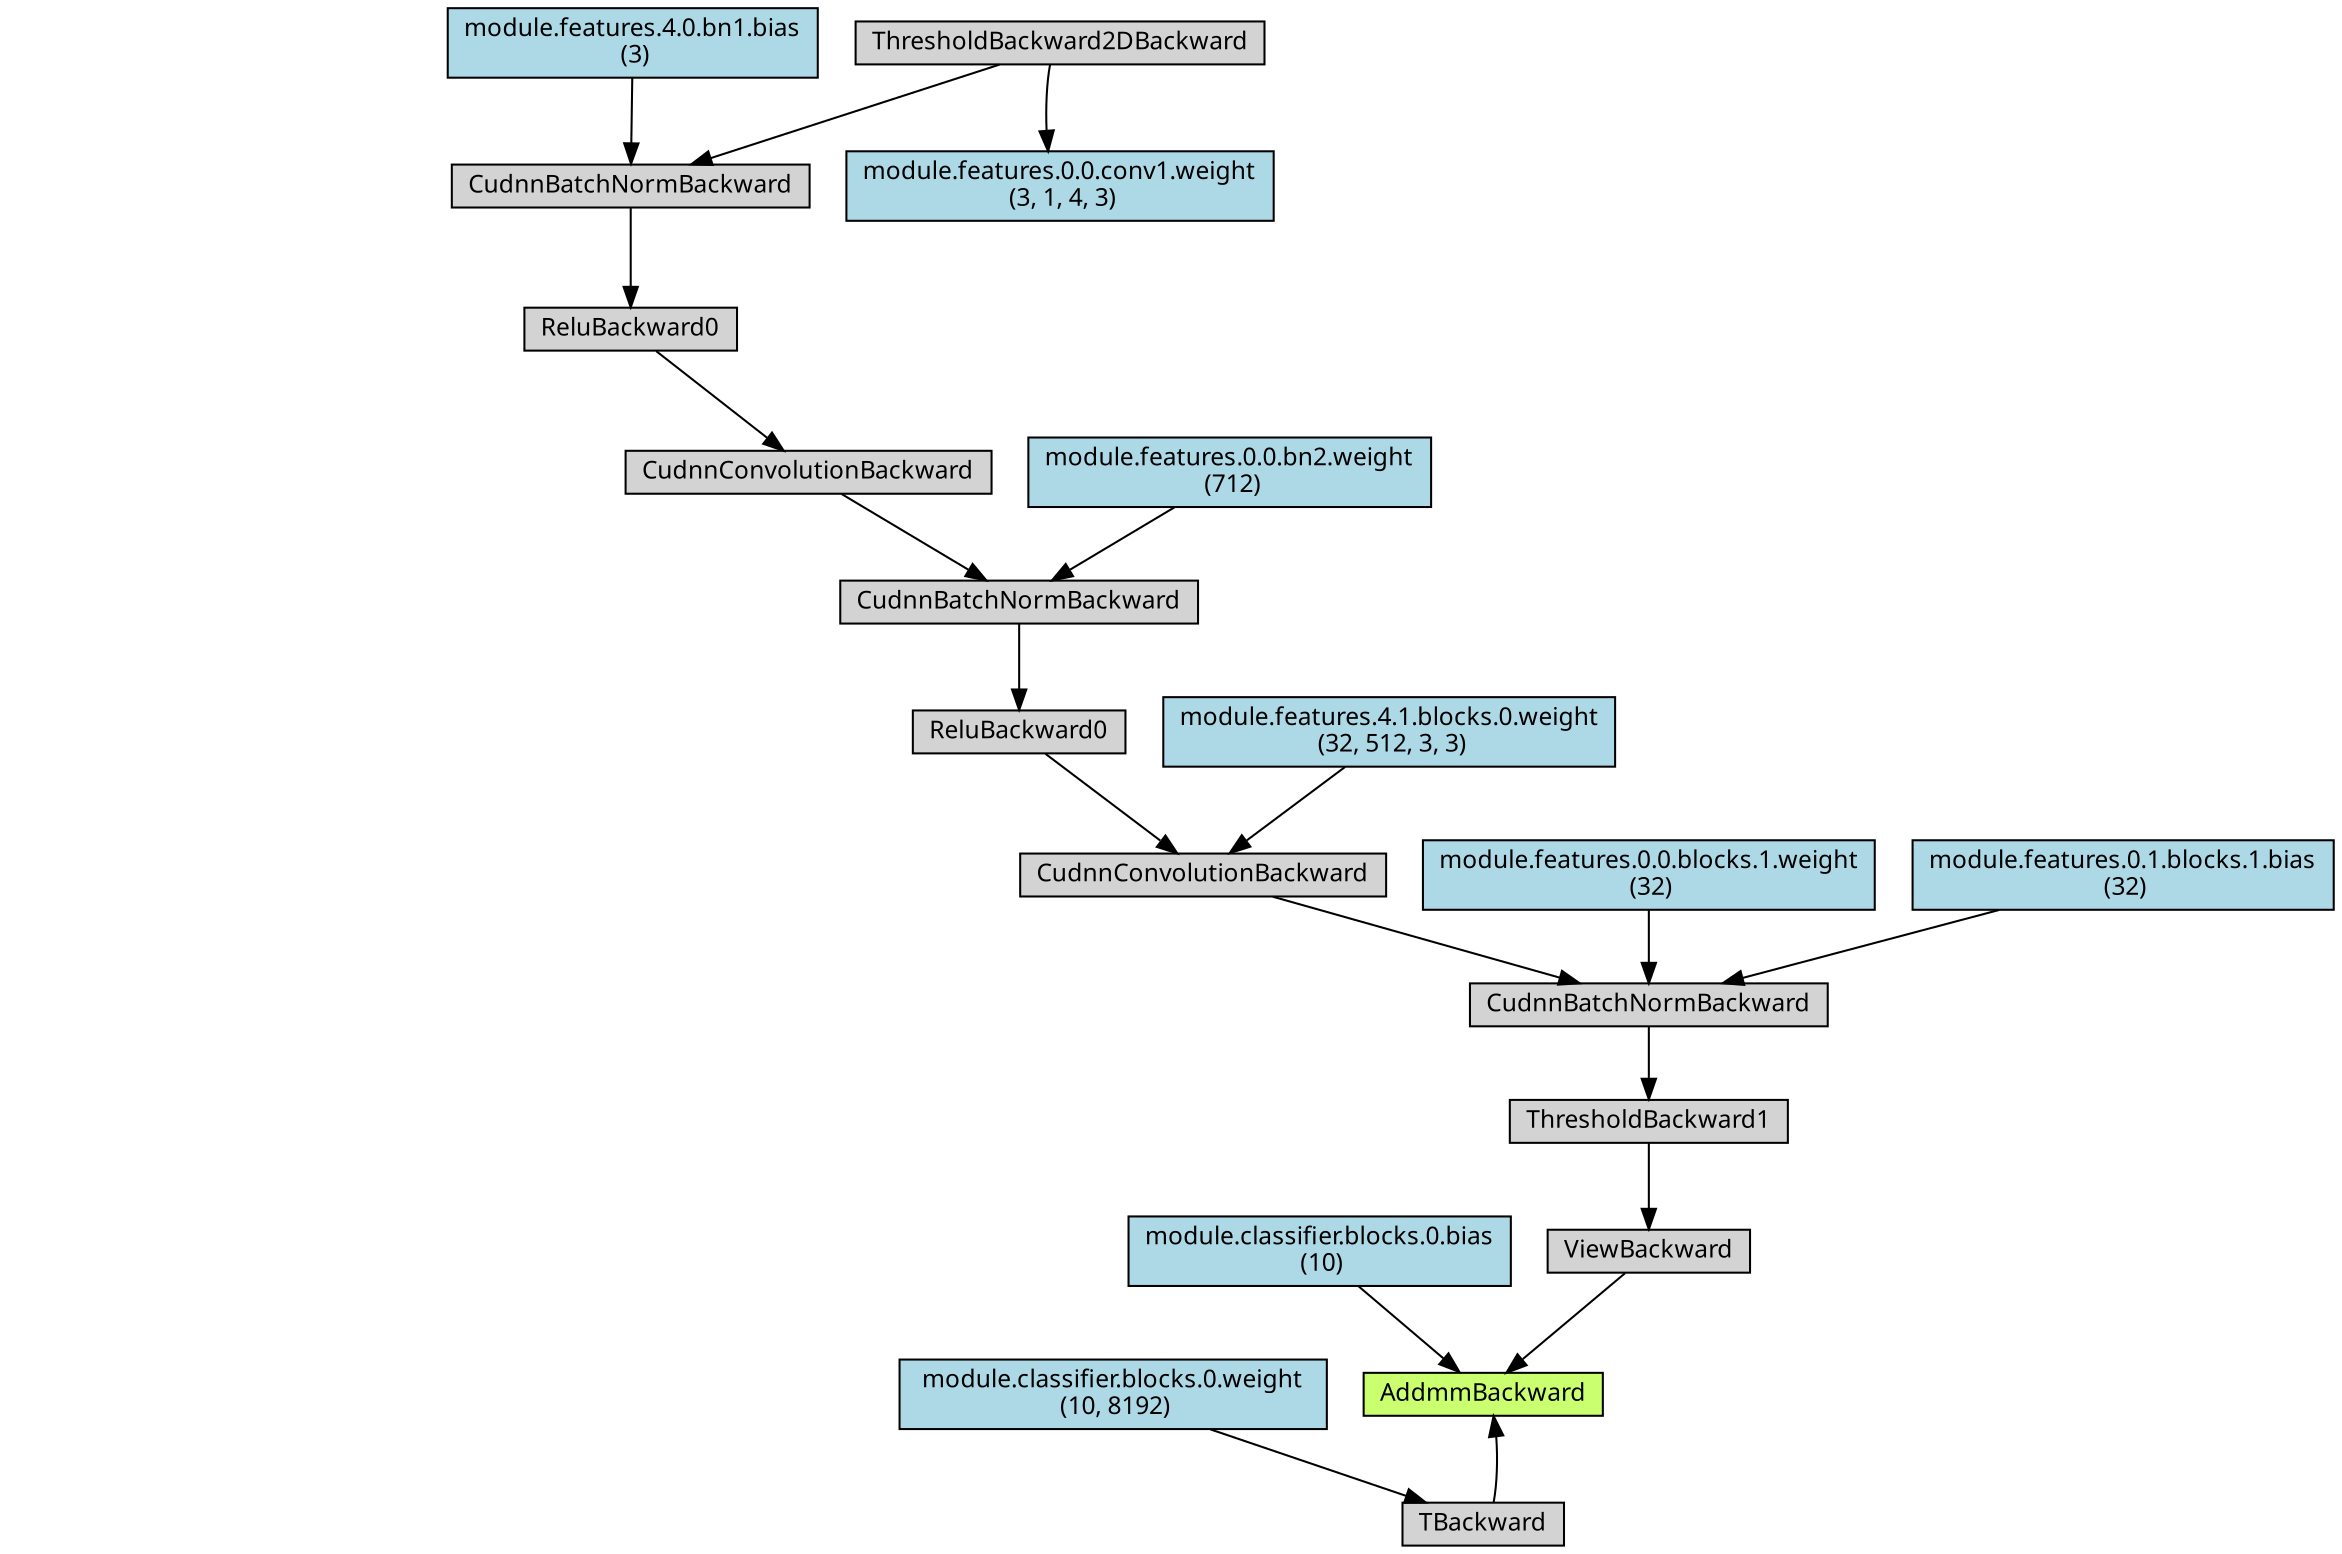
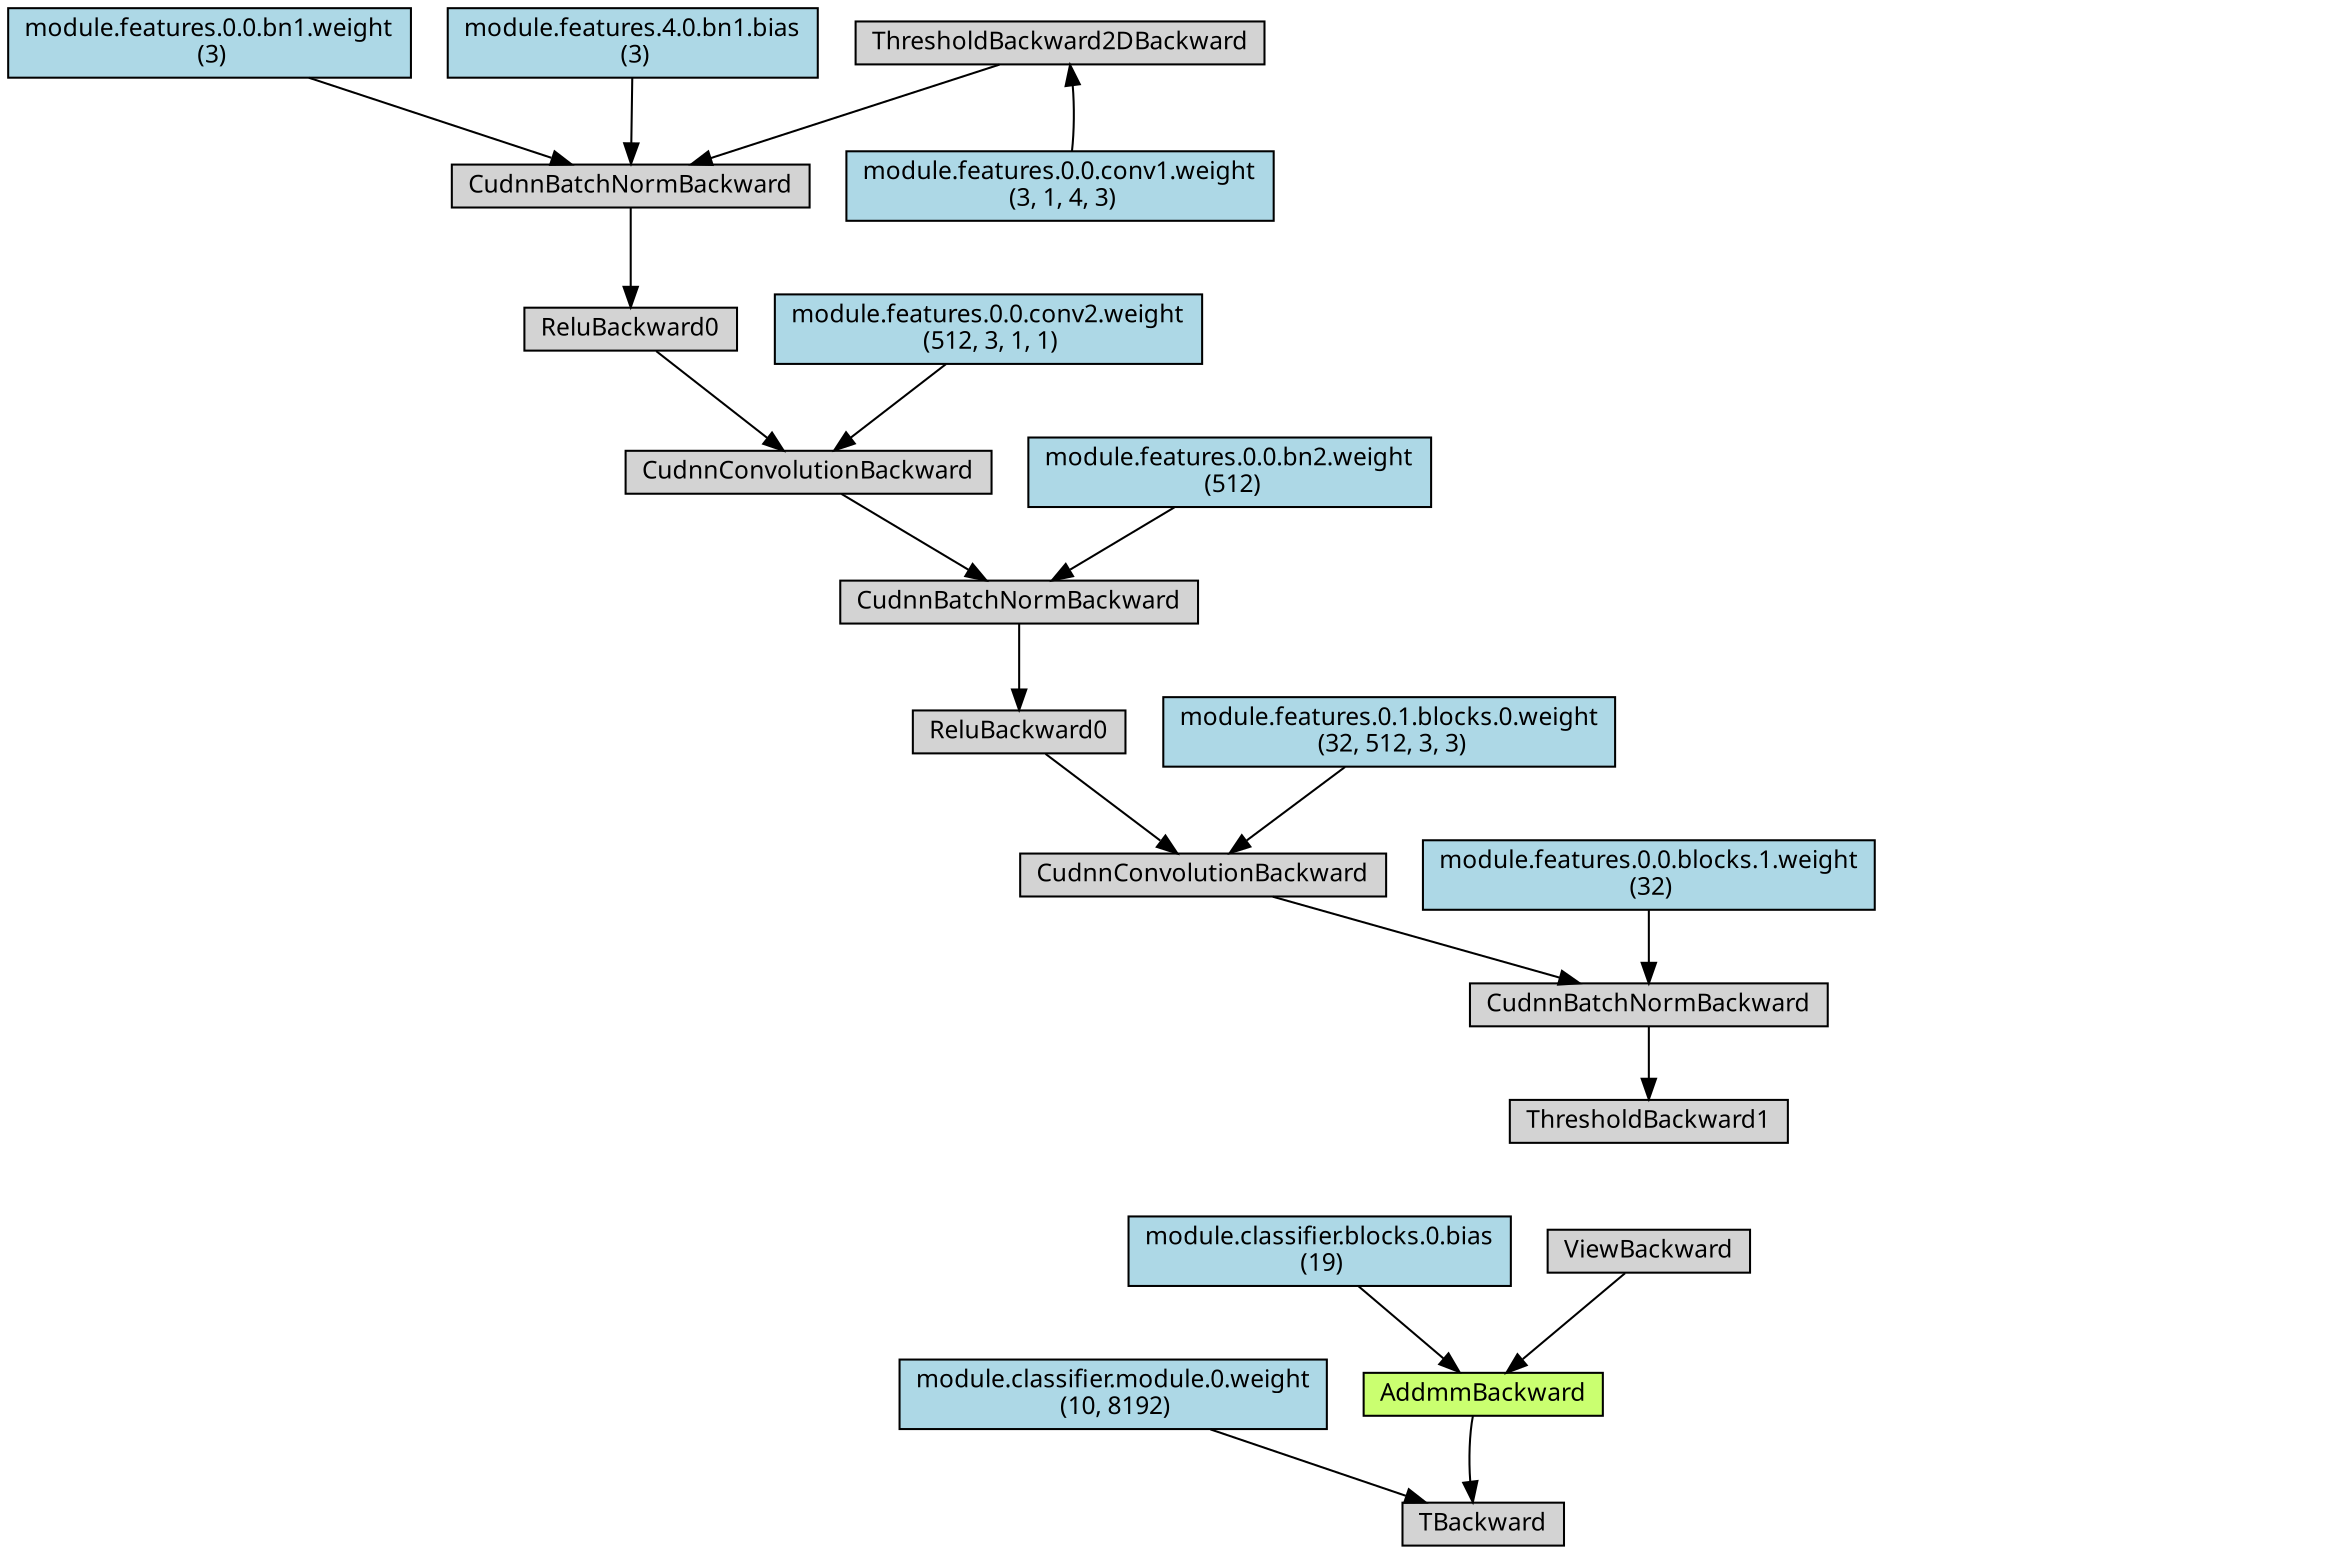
node "module.features.0.0.bn1.weight (3)": added
edge "ThresholdBackward2DBackward" -> "module.features.0.0.conv1.weight (3, 1, 4, 3)": reversed
node "module.features.0.0.conv2.weight (512, 3, 1, 1)": added
node "module.features.0.0.bn2.weight (712)": label "module.features.0.0.bn2.weight (712)" -> "module.features.0.0.bn2.weight (512)"
node "module.features.4.1.blocks.0.weight (32, 512, 3, 3)": label "module.features.4.1.blocks.0.weight (32, 512, 3, 3)" -> "module.features.0.1.blocks.0.weight (32, 512, 3, 3)"
node "module.features.0.1.blocks.1.bias (32)": removed
edge "ThresholdBackward1" -> "ViewBackward": removed
node "module.classifier.blocks.0.bias (10)": label "module.classifier.blocks.0.bias (10)" -> "module.classifier.blocks.0.bias (19)"
node "module.classifier.blocks.0.weight (10, 8192)": label "module.classifier.blocks.0.weight (10, 8192)" -> "module.classifier.module.0.weight (10, 8192)"
edge "TBackward" -> "AddmmBackward": reversed
